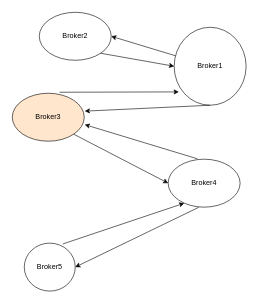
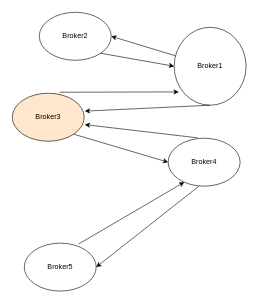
node "Broker4": moved (204, 183) -> (204, 162)
node "Broker5": size 51x48 -> 72x48
